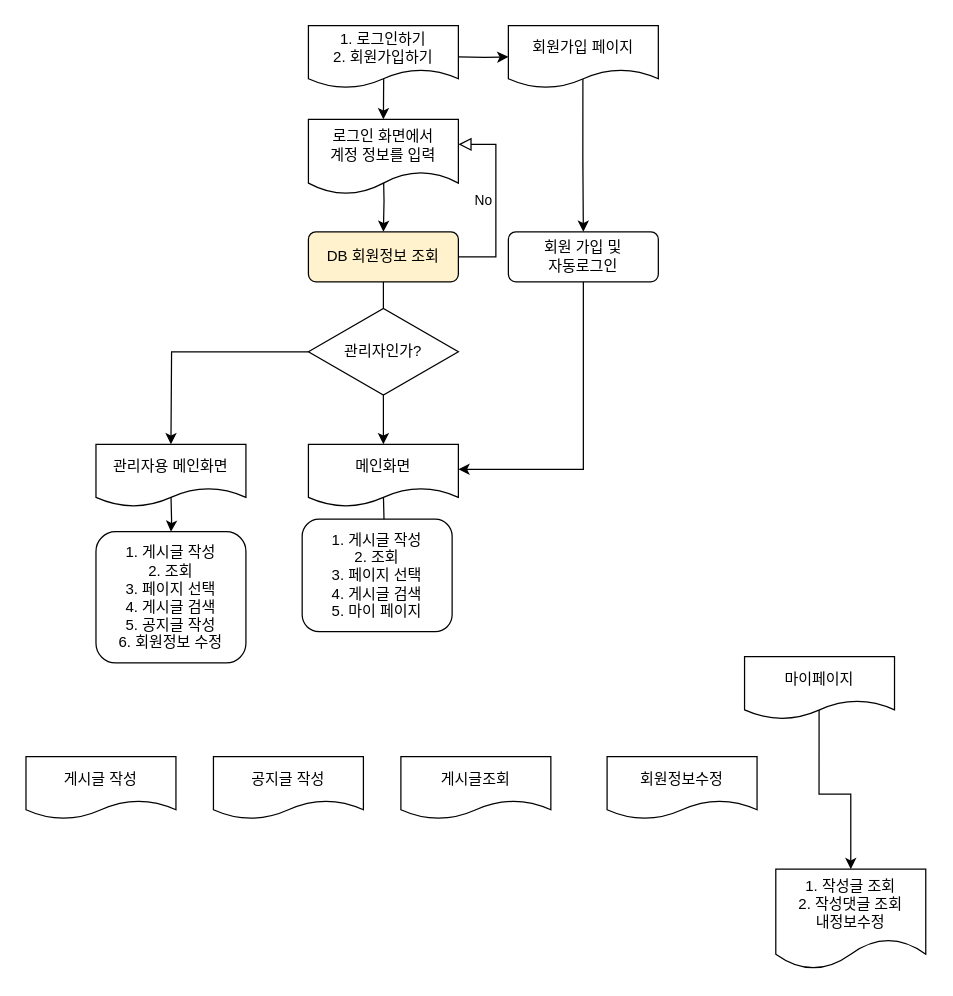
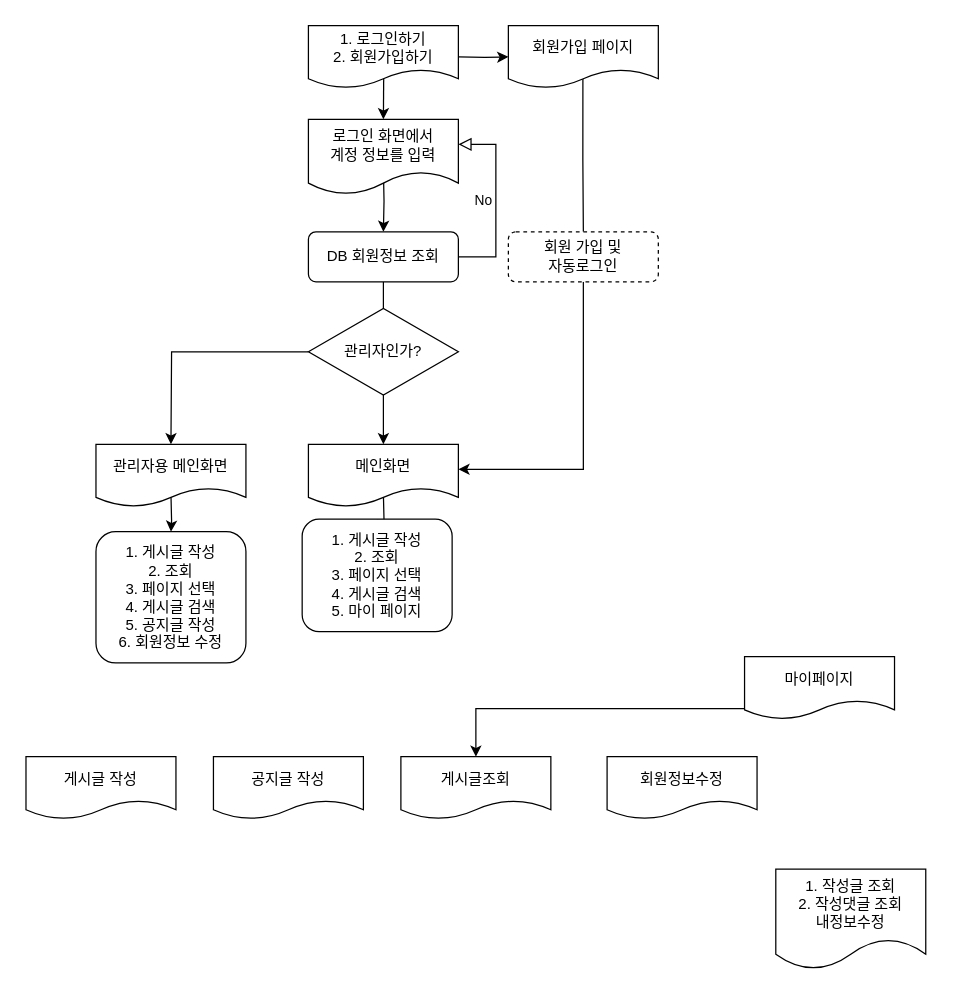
edge "회원가입 페이지" -> "회원 가입 및 자동로그인": arrowhead classic -> none
node "DB 회원정보 조회": fillcolor #fff2cc -> #ffffff
node "회원 가입 및 자동로그인": style solid -> dashed
edge "마이페이지" -> "1. 작성글 조회 2. 작성댓글 조회 내정보수정": now "마이페이지" -> "게시글조회"
